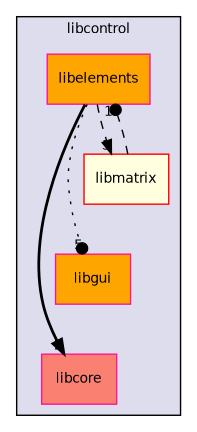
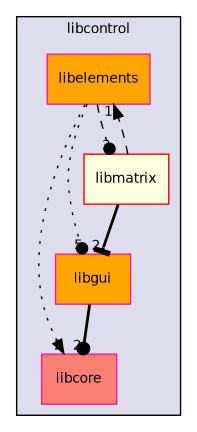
edge "libelements" -> "libmatrix": arrowhead normal -> dot
edge "libmatrix" -> "libelements": arrowhead dot -> normal
edge "libelements" -> "libcore": style bold -> dotted
edge "libmatrix" -> "libgui": added
edge "libgui" -> "libcore": added
